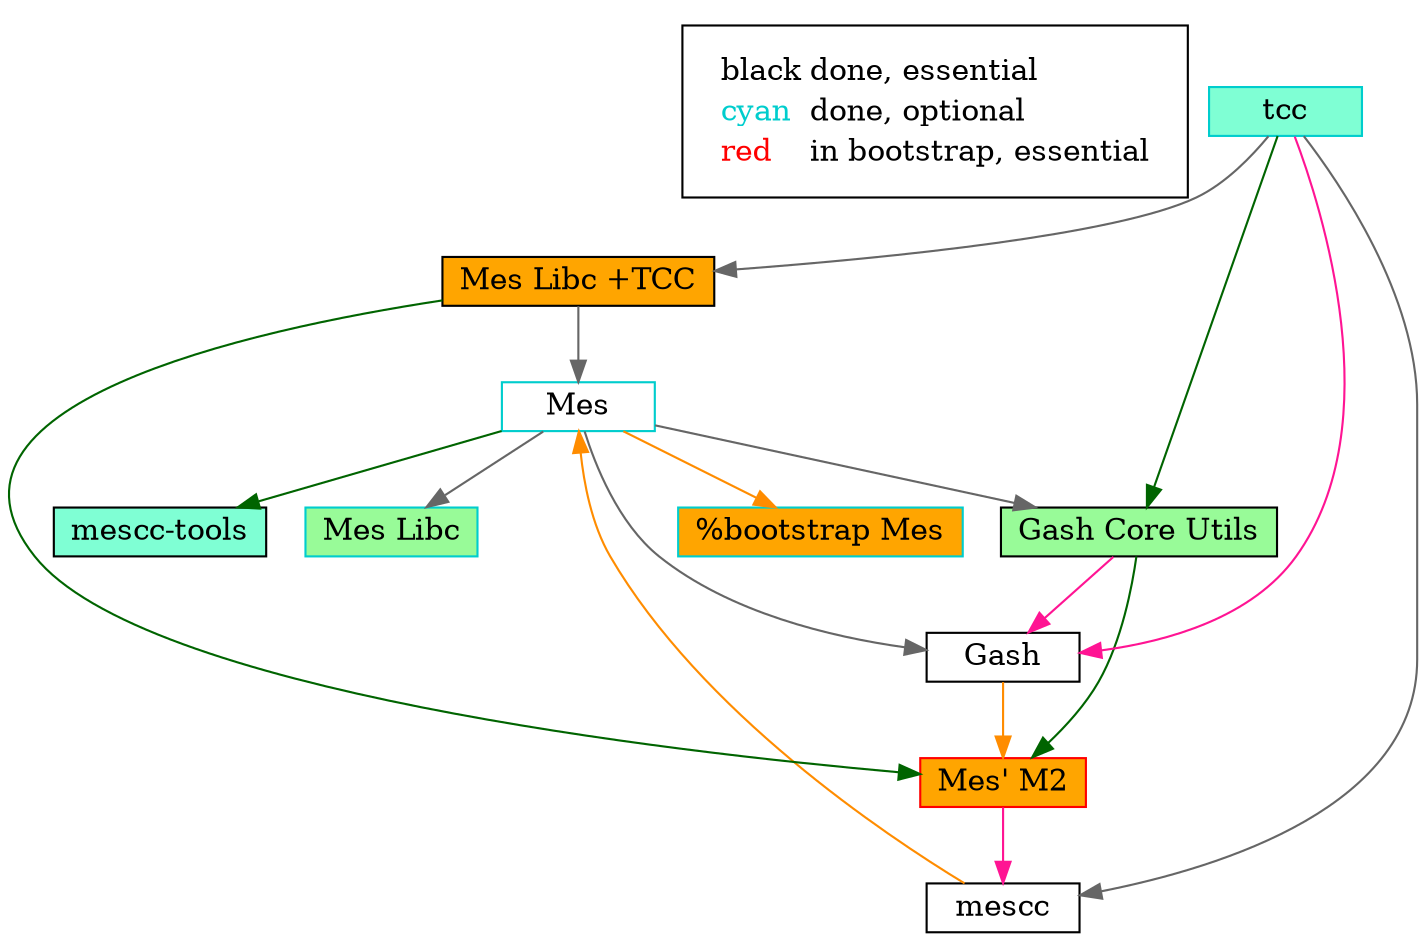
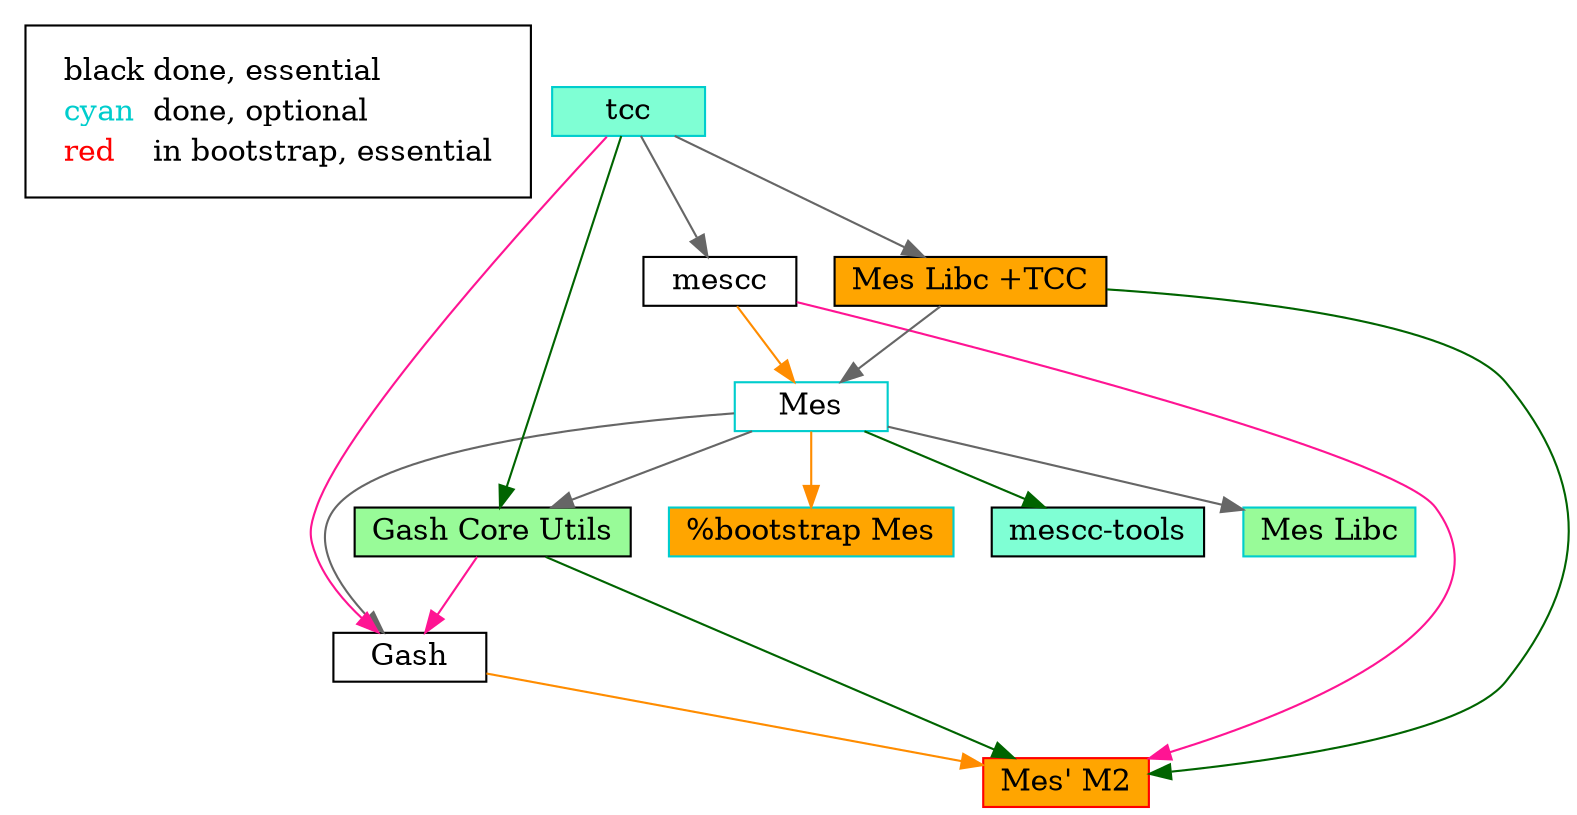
edge "Mes' M2" -> "mescc": reversed
